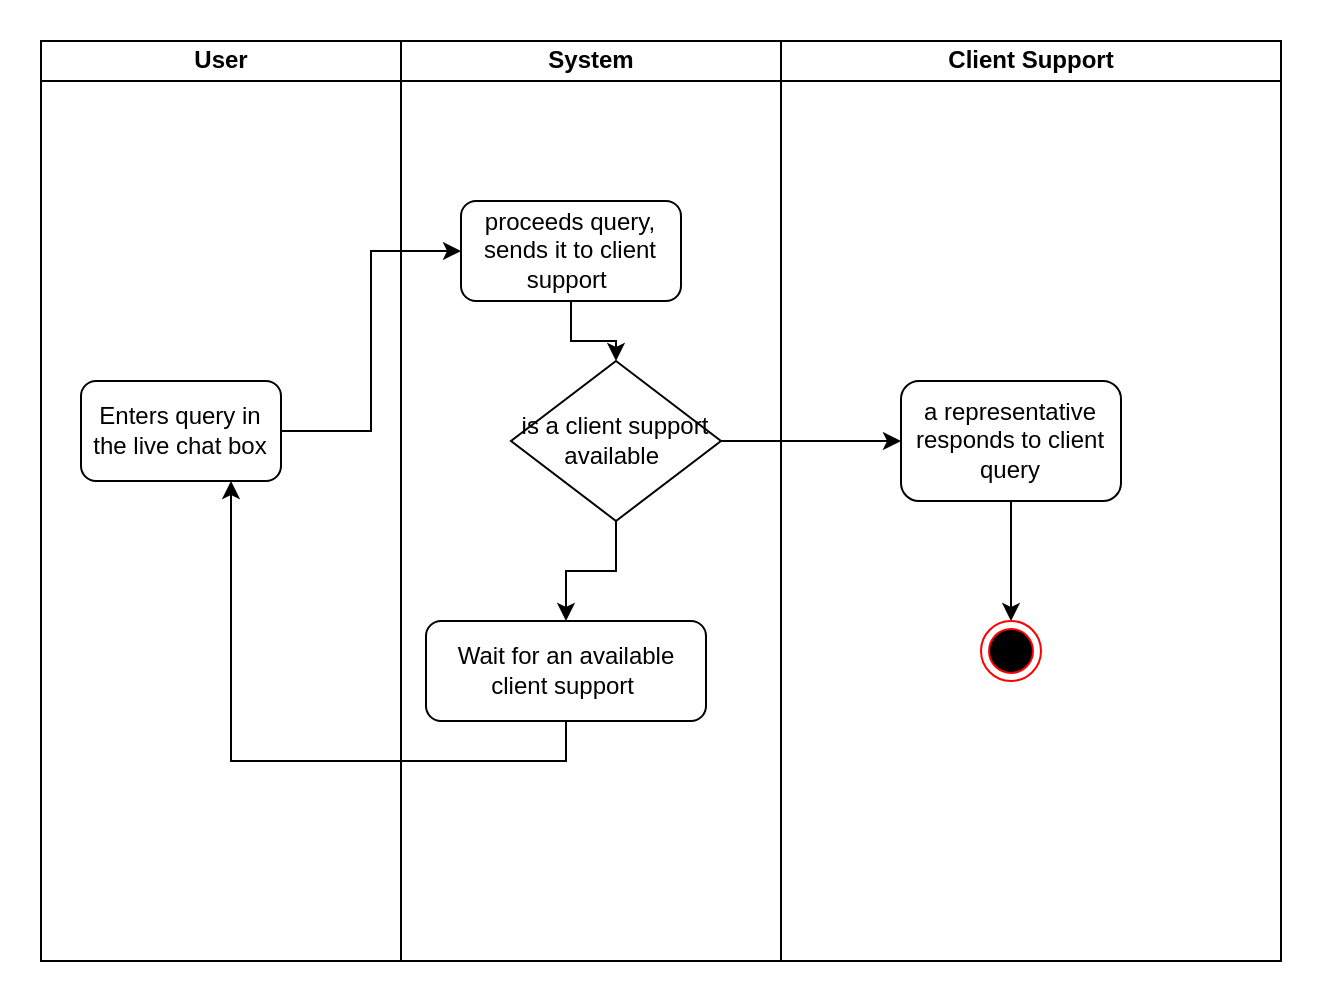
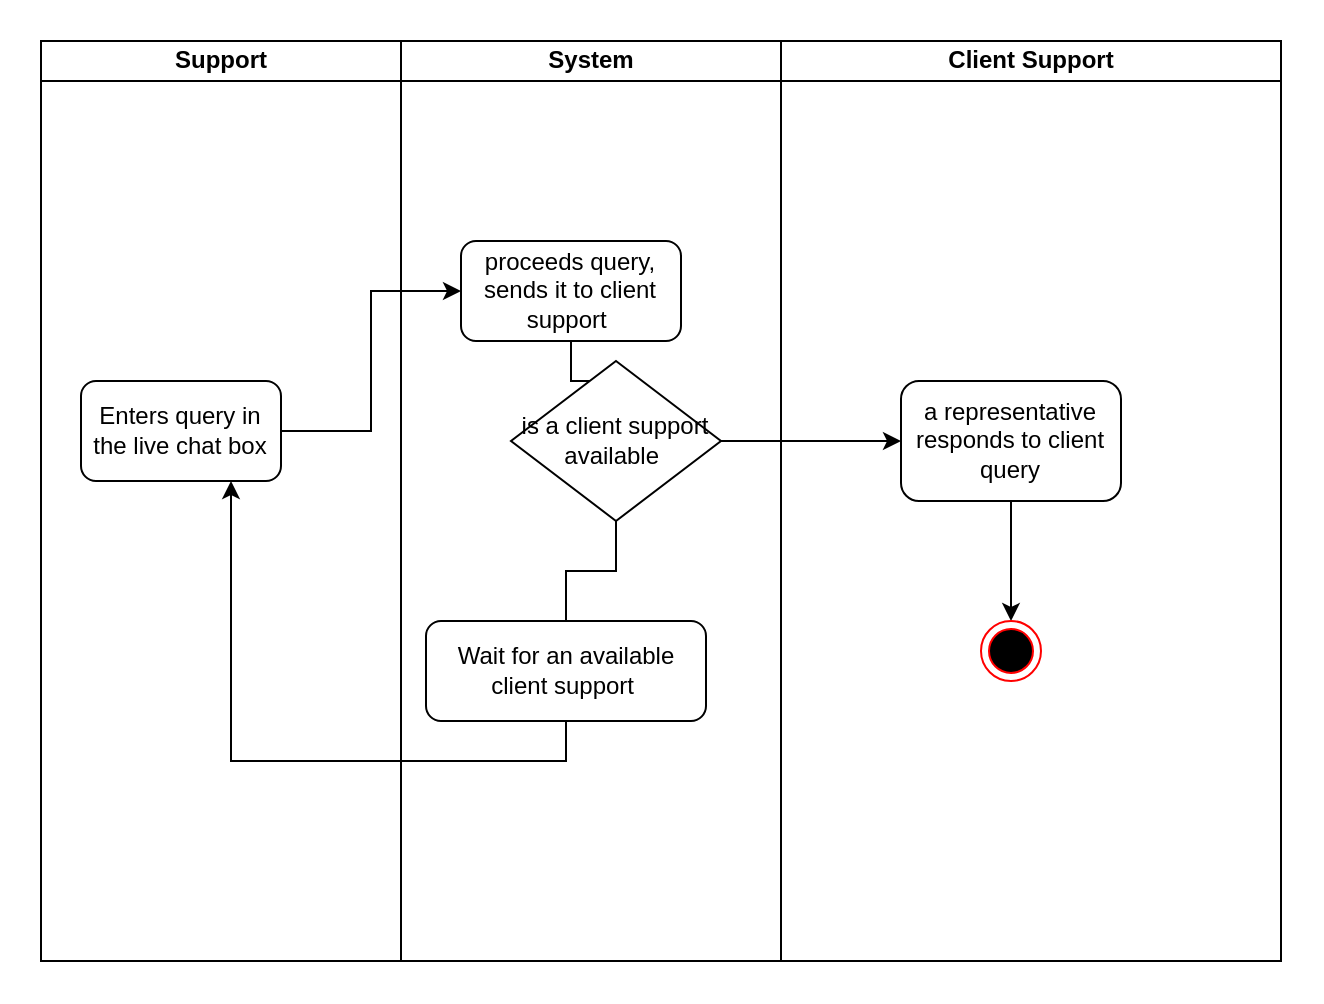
node "User": label "User" -> "Support"
node "proceeds query, sends it to client support": moved (571, 251) -> (571, 291)
edge "is a client support available" -> "Wait for an available client support": arrowhead classic -> none
